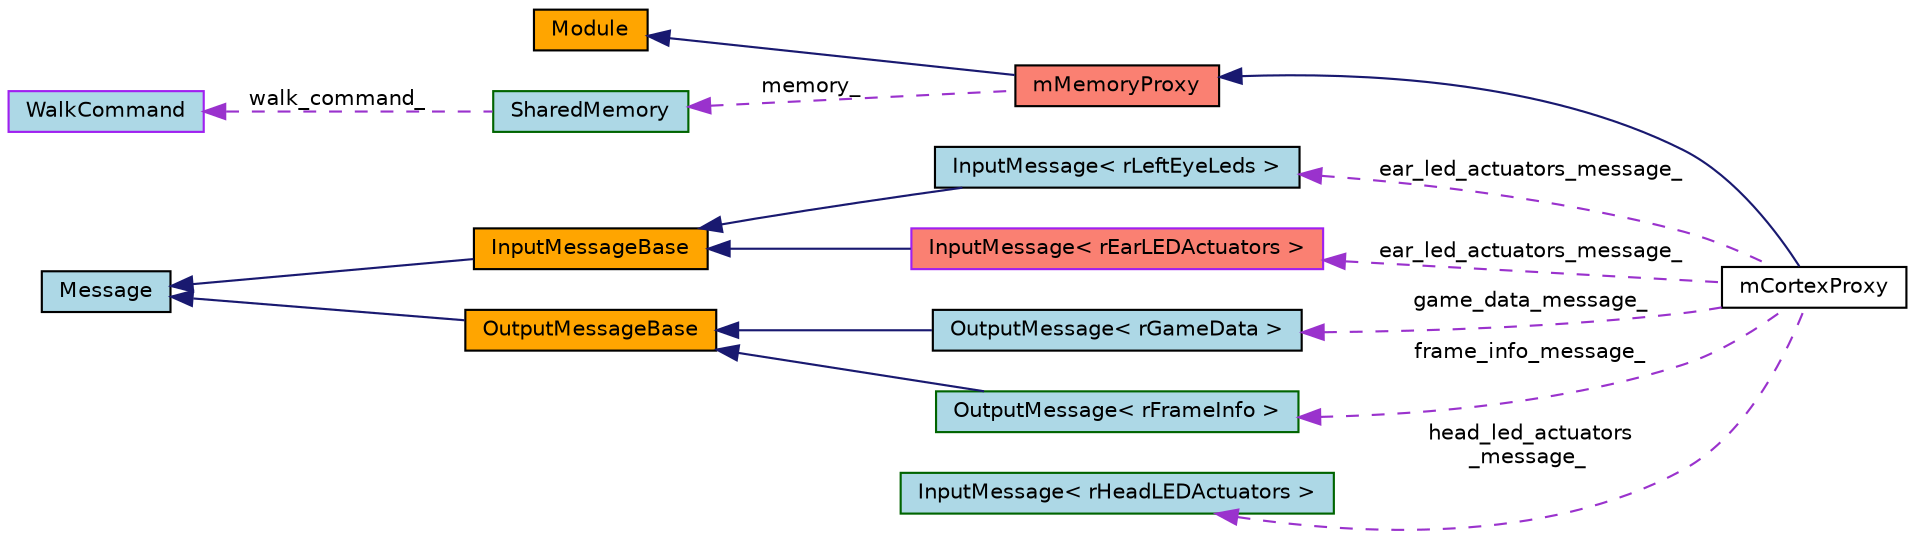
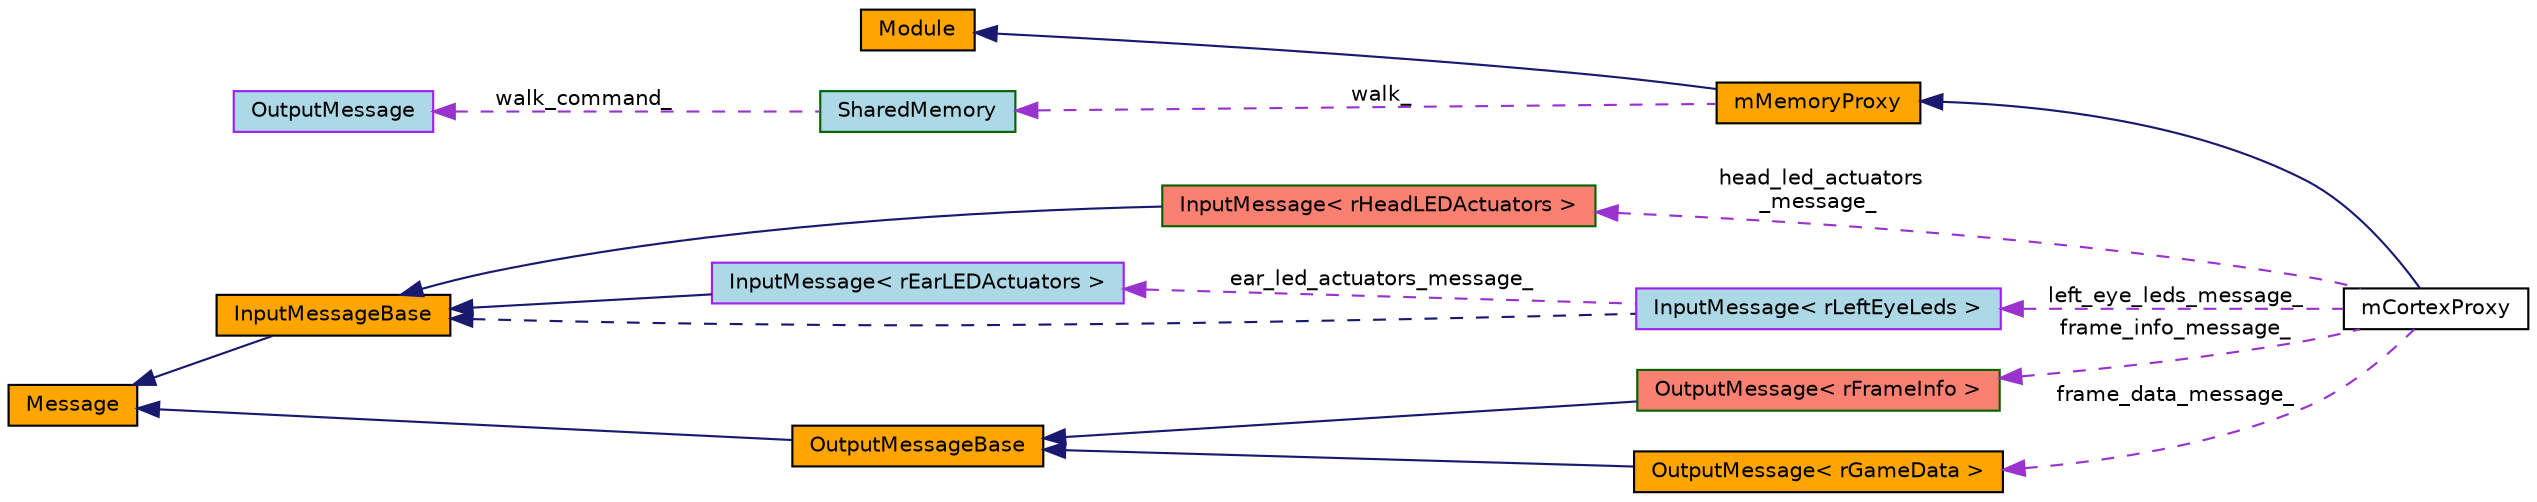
node "mMemoryProxy": fillcolor salmon -> orange
edge "mMemoryProxy" -> "SharedMemory": label " memory_" -> " walk_"
node "WalkCommand": label "WalkCommand" -> "OutputMessage"
node "InputMessage< rLeftEyeLeds >": color black -> purple
edge "mCortexProxy" -> "InputMessage< rLeftEyeLeds >": label " ear_led_actuators_message_" -> " left_eye_leds_message_"
edge "InputMessage< rLeftEyeLeds >" -> "InputMessageBase": style solid -> dashed
edge "InputMessage< rHeadLEDActuators >" -> "InputMessageBase": added
node "InputMessage< rEarLEDActuators >": fillcolor salmon -> lightblue
edge "mCortexProxy" -> "InputMessage< rEarLEDActuators >": now "InputMessage< rLeftEyeLeds >" -> "InputMessage< rEarLEDActuators >"
node "Message": fillcolor lightblue -> orange
edge "mCortexProxy" -> "OutputMessage< rGameData >": label " game_data_message_" -> " frame_data_message_"
node "OutputMessage< rGameData >": fillcolor lightblue -> orange
node "OutputMessage< rFrameInfo >": fillcolor lightblue -> salmon
node "InputMessage< rHeadLEDActuators >": fillcolor lightblue -> salmon
